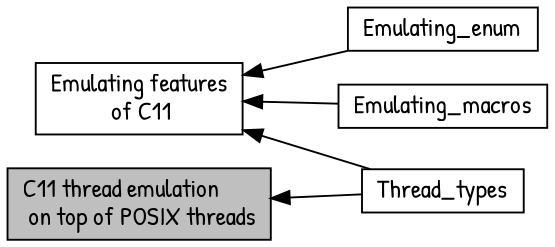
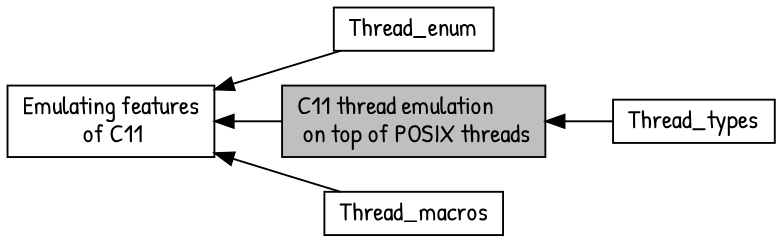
node "Emulating_enum": label "Emulating_enum" -> "Thread_enum"
node "Emulating_macros": label "Emulating_macros" -> "Thread_macros"
edge "Thread_types" -> "Emulating features of C11": now "C11 thread emulation on top of POSIX threads" -> "Emulating features of C11"
